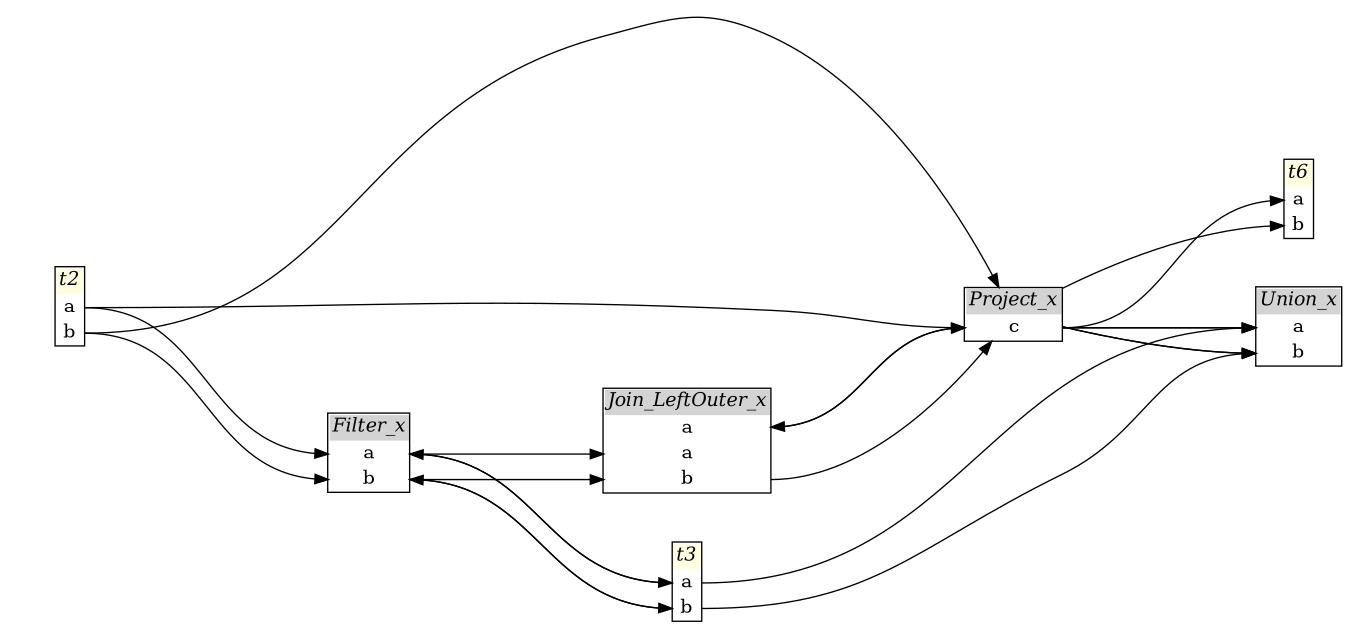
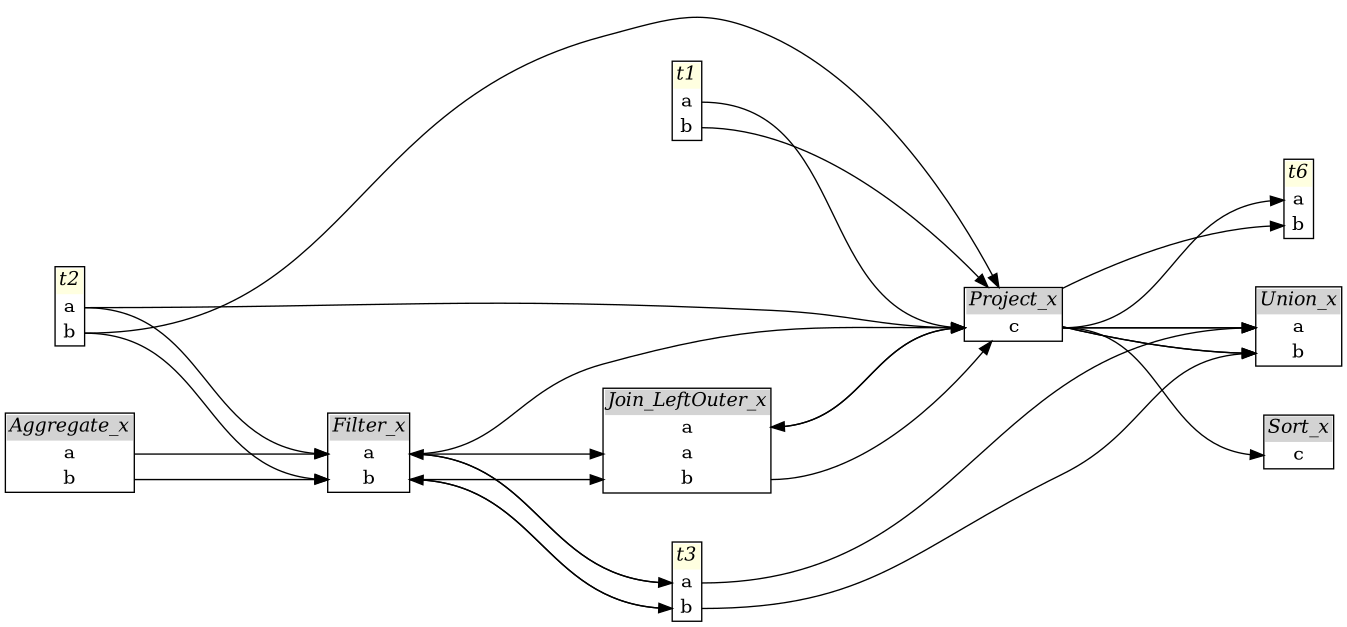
node "t1": added
edge "Filter_x" -> "Project_x": added
node "Sort_x": added
node "Aggregate_x": added
